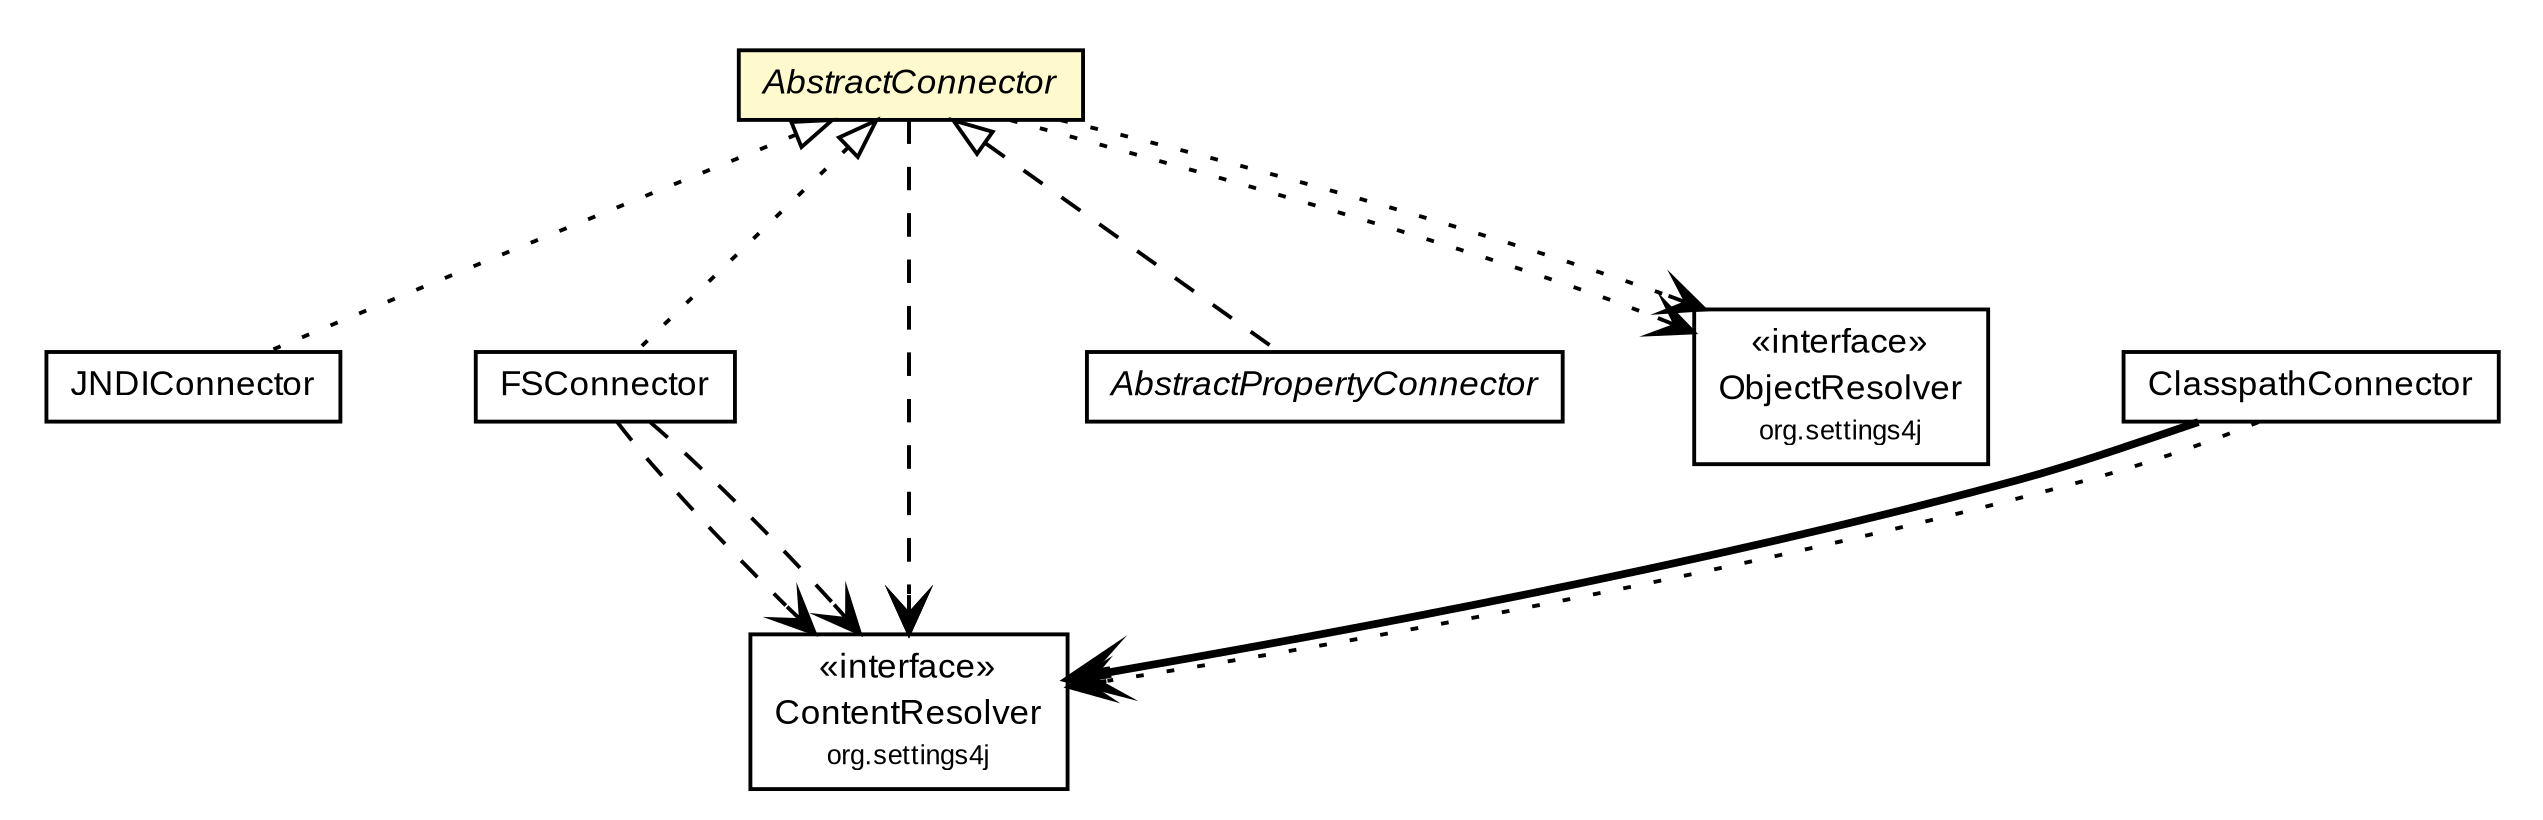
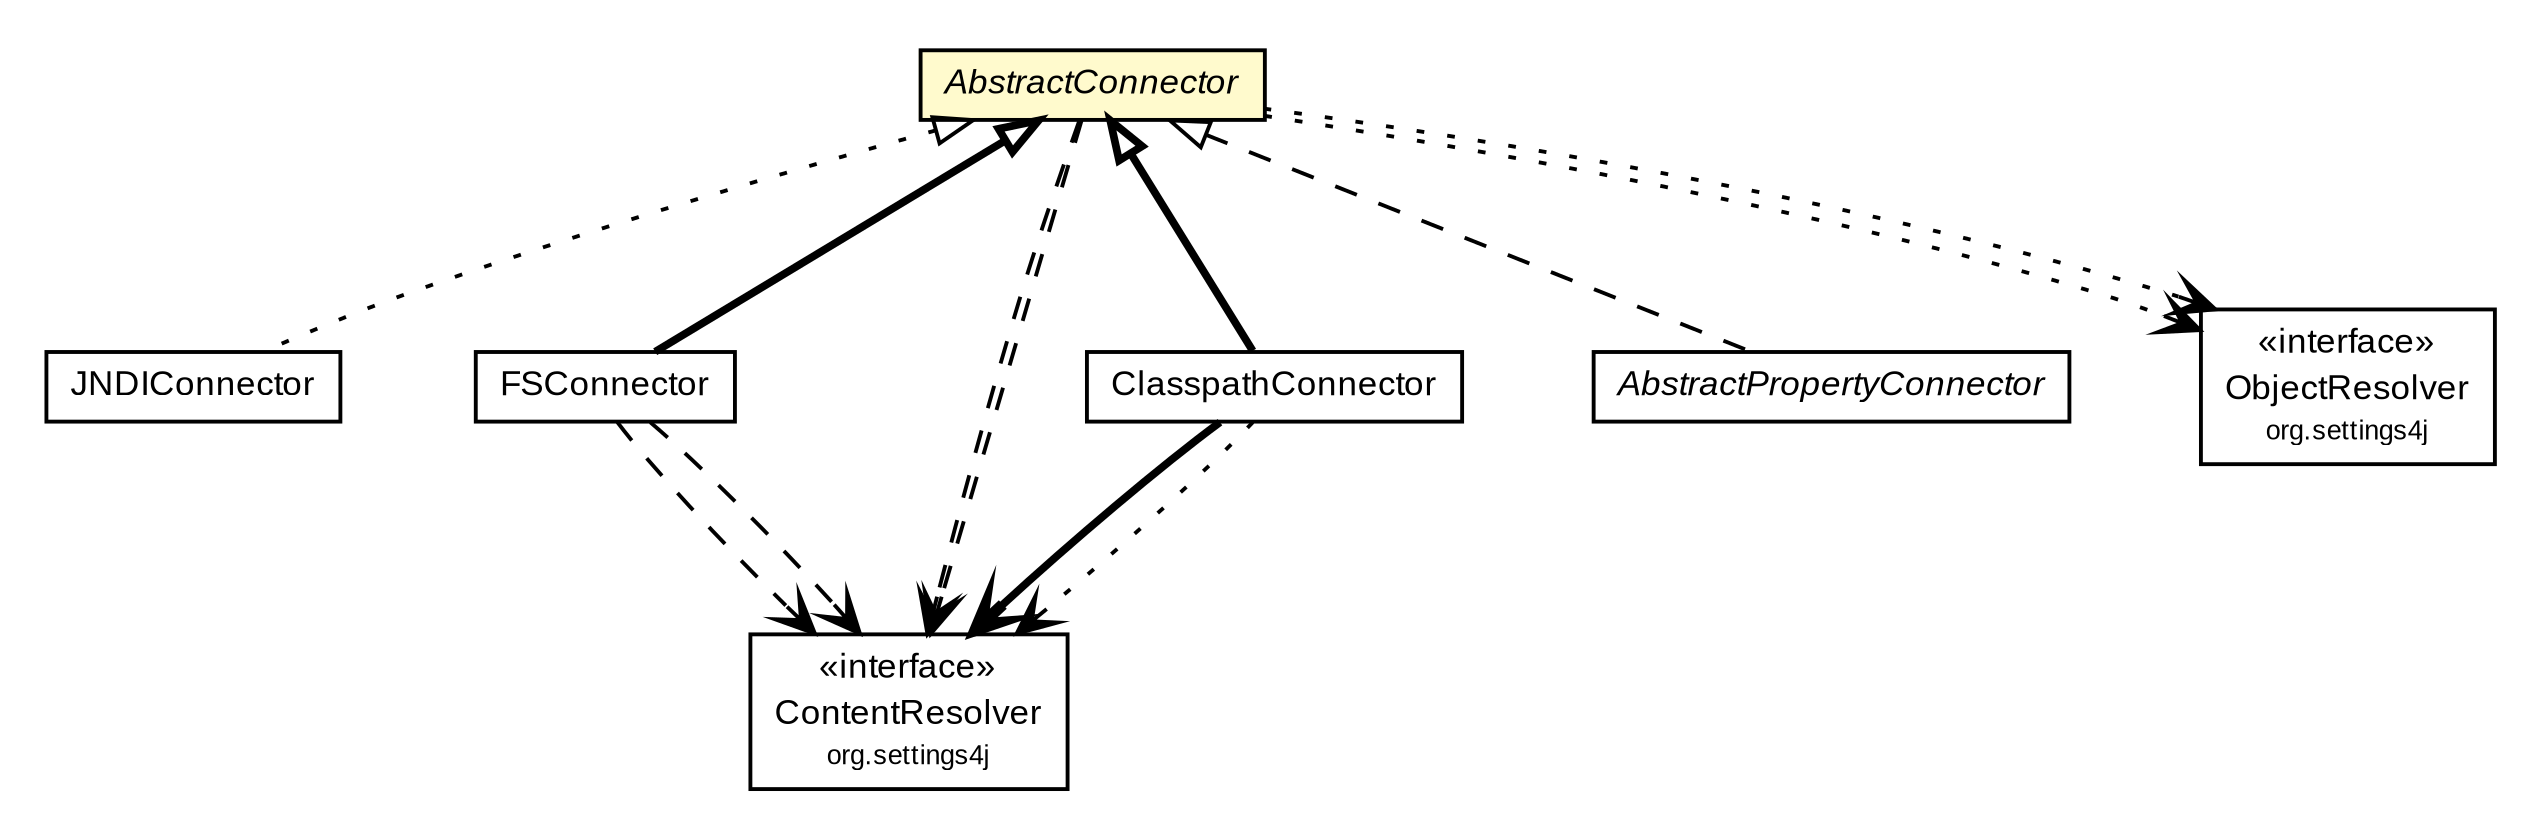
edge "FSConnector" -> "AbstractConnector": style dotted -> bold
edge "ClasspathConnector" -> "AbstractConnector": added
